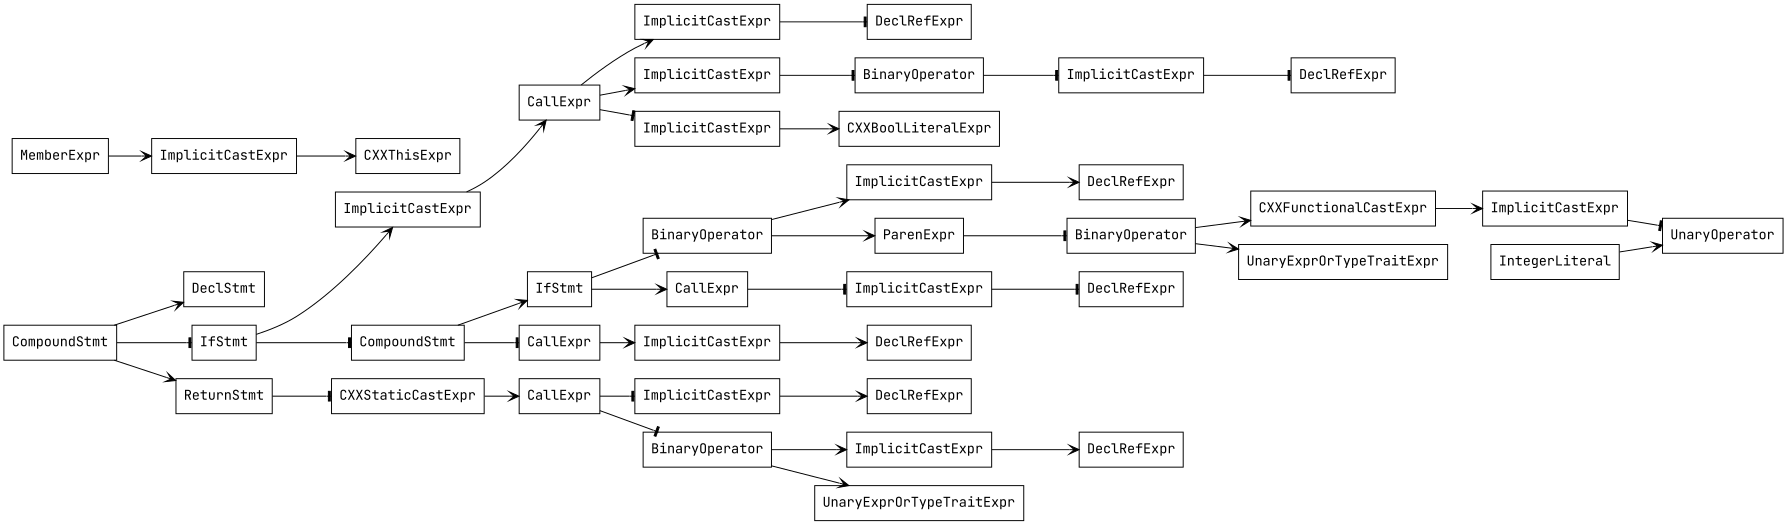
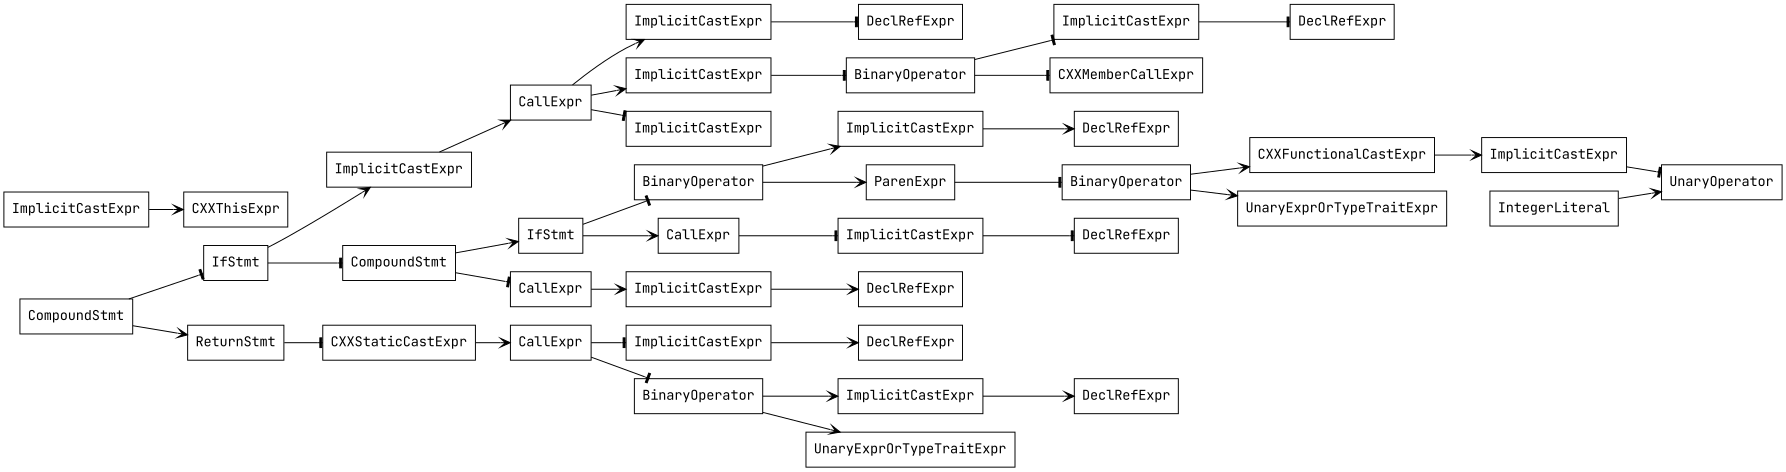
node "CXXMemberCallExpr": added
node "CXXBoolLiteralExpr": removed
node "MemberExpr": removed
node "DeclStmt": removed
